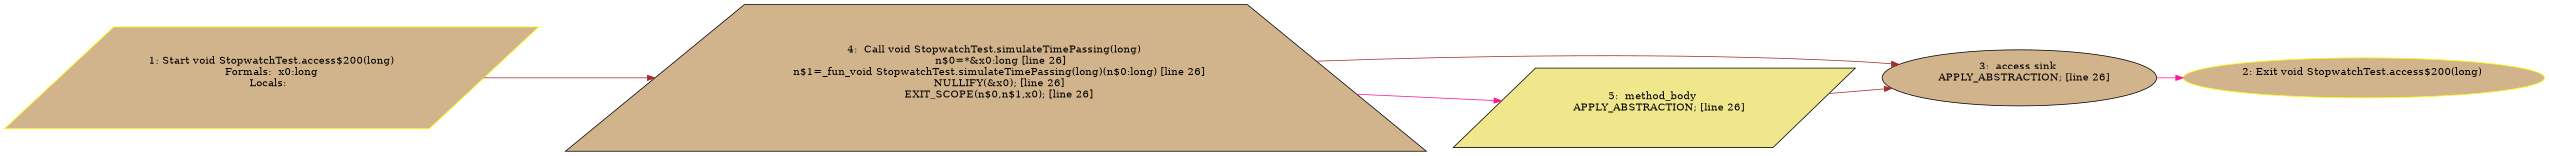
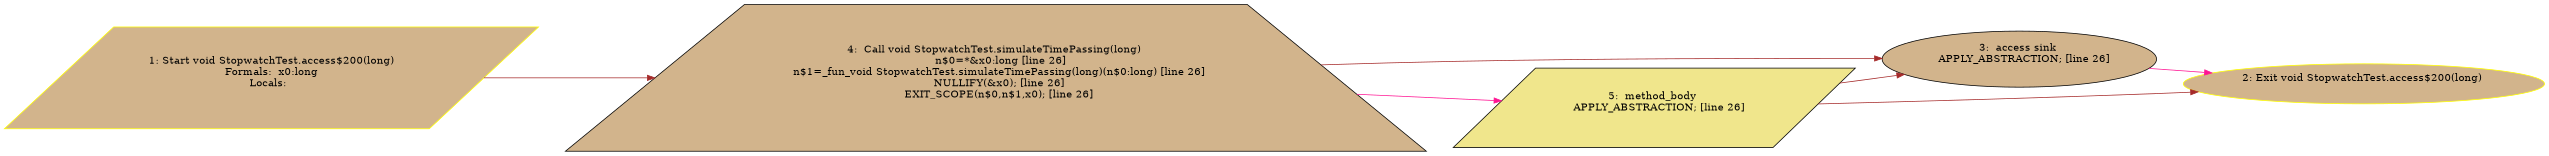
edge "5:  method_body APPLY_ABSTRACTION; [line 26]" -> "2: Exit void StopwatchTest.access$200(long)": added
